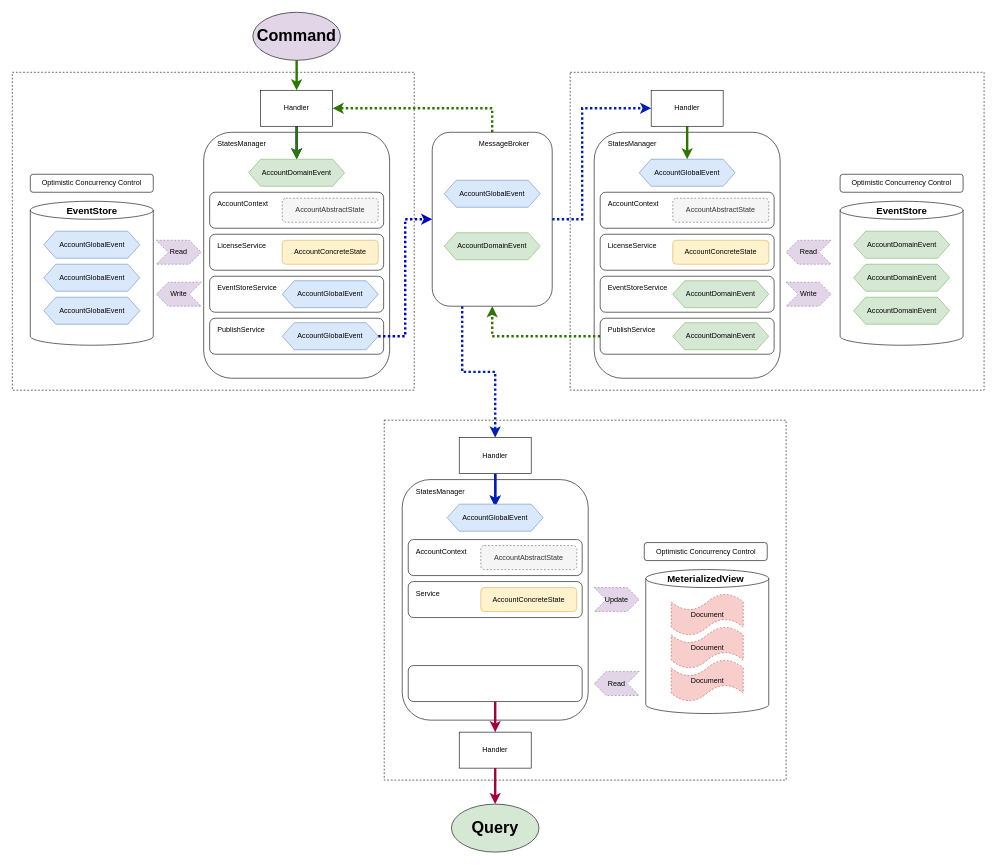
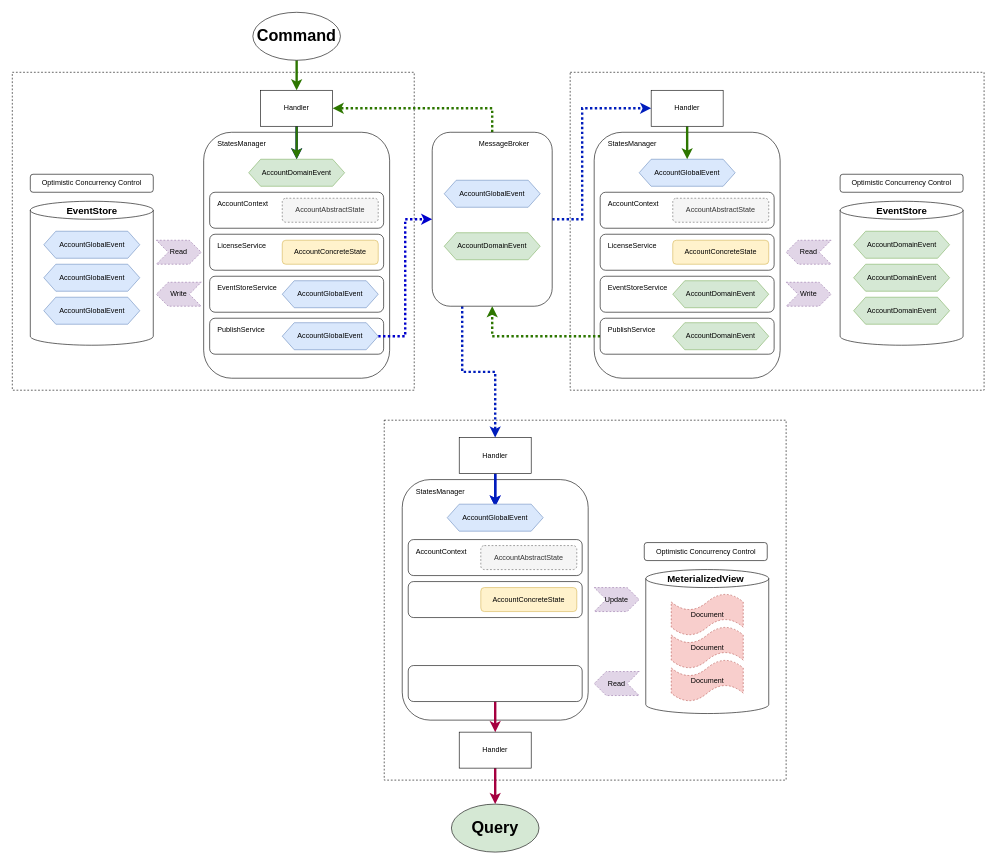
node "Command": fillcolor #e1d5e7 -> #ffffff
node "Service": removed
